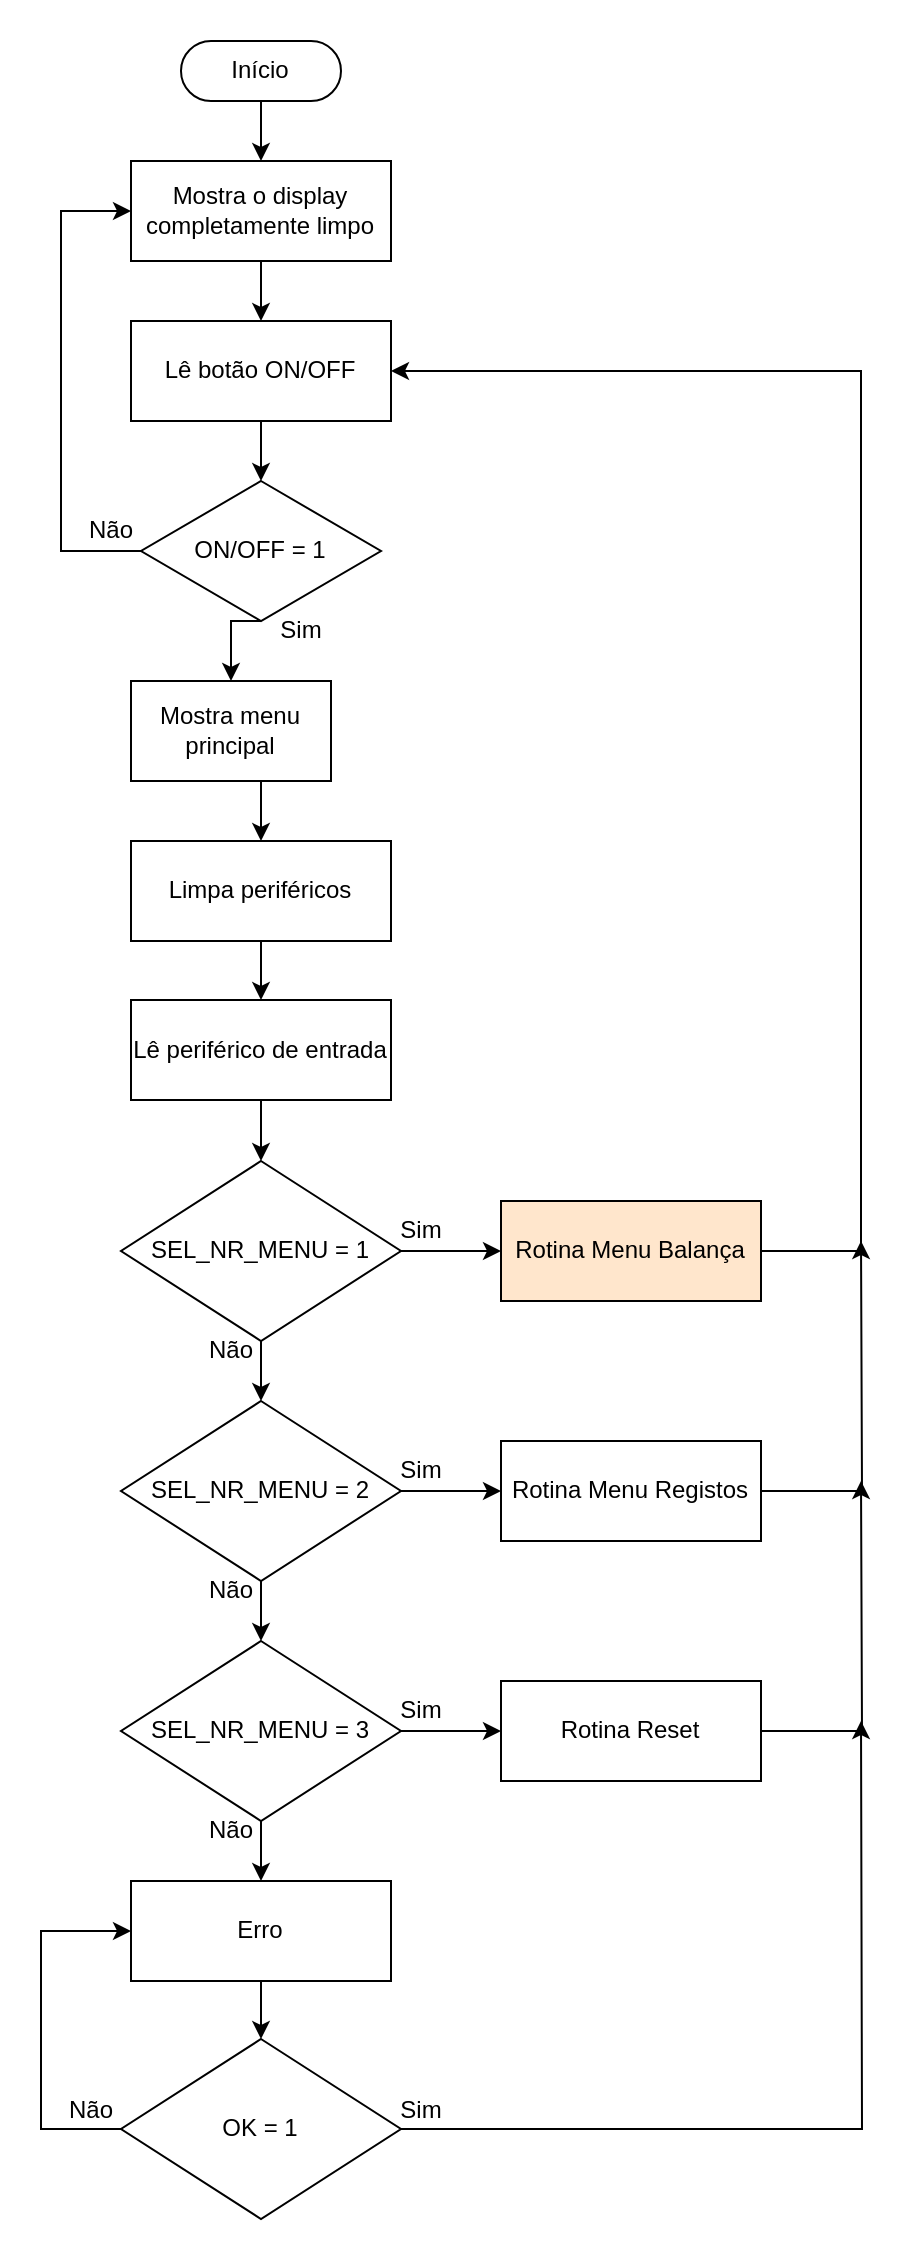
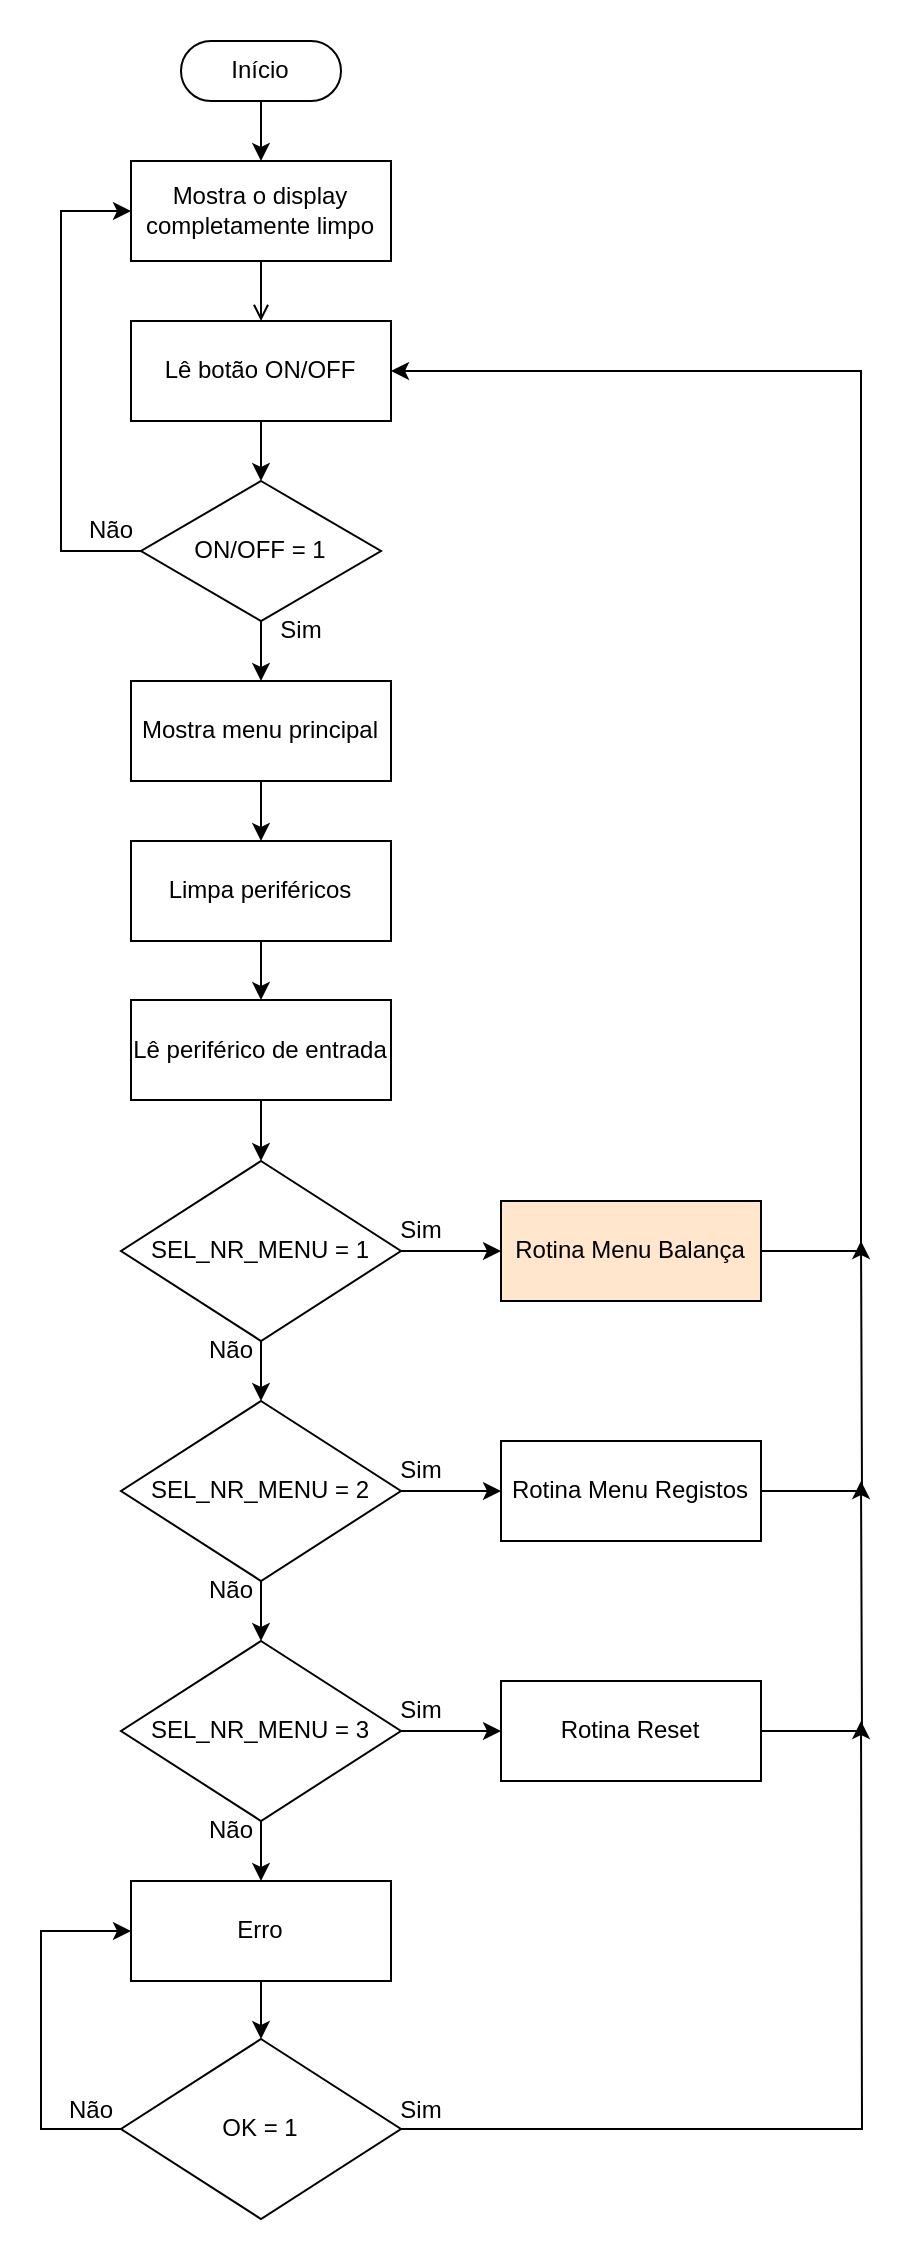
edge "Mostra o display completamente limpo" -> "Lê botão ON/OFF": arrowhead classic -> open
node "Mostra menu principal": size 200x100 -> 260x100
